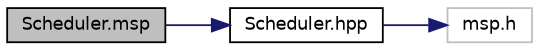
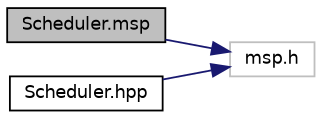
edge "Scheduler.msp" -> "Scheduler.hpp": now "Scheduler.msp" -> "msp.h"
